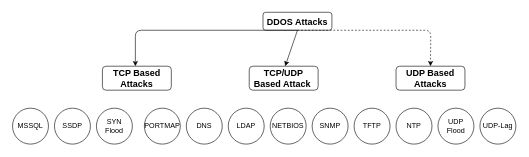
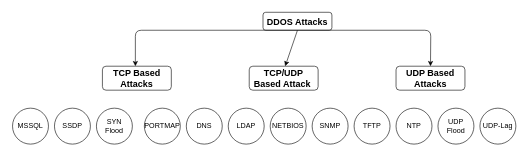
edge "DDOS Attacks" -> "UDP Based Attacks": style dashed -> solid
